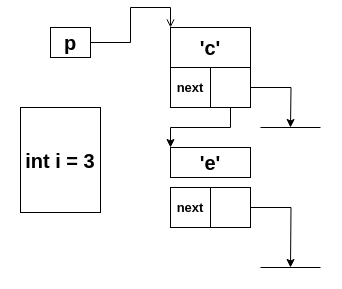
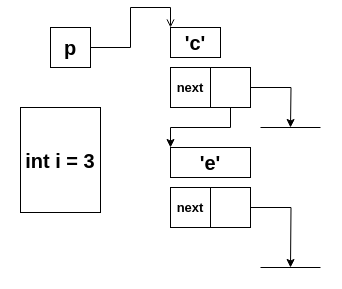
node "p": size 40x30 -> 40x40
node "'c'": size 80x40 -> 50x30
